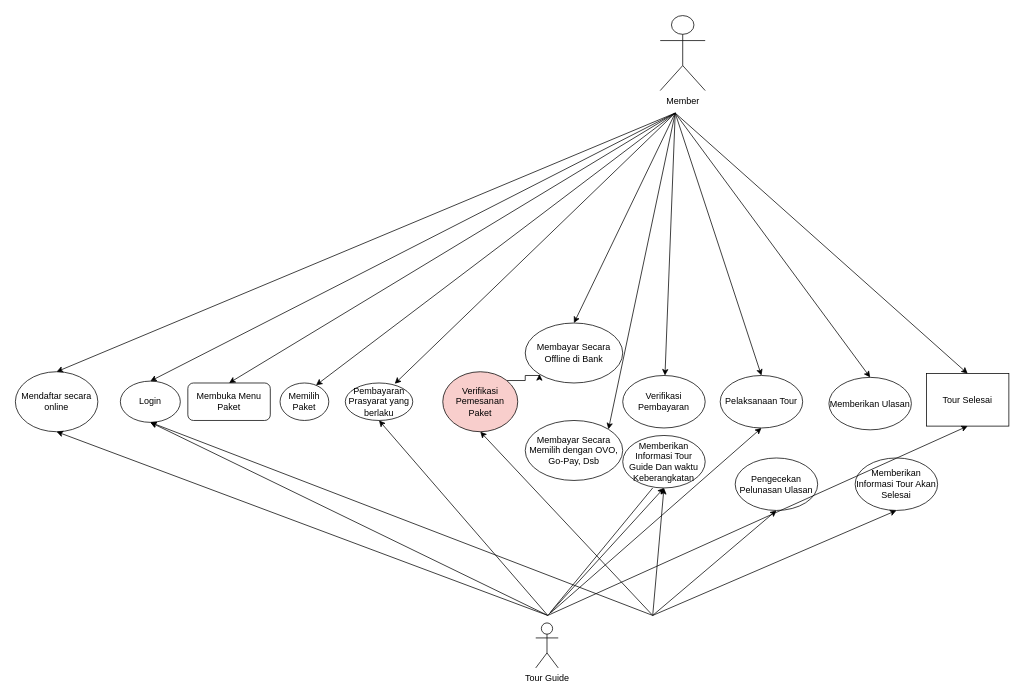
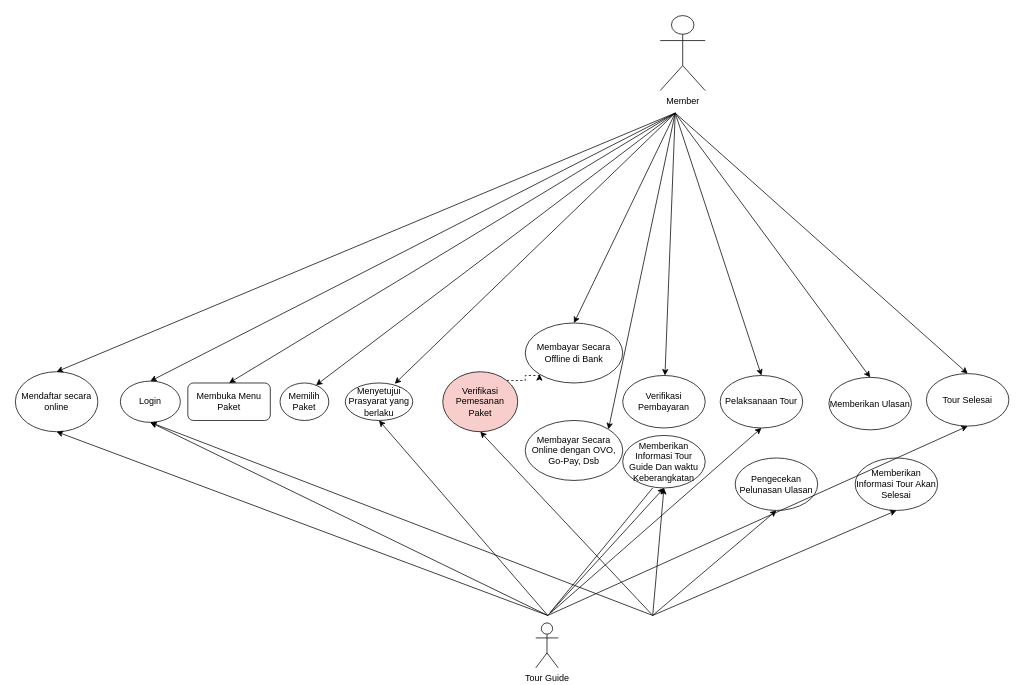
edge "Verifikasi Pemesanan Paket" -> "Membayar Secara Offline di Bank": style solid -> dashed
node "Tour Selesai": shape rectangle -> ellipse
node "Pembayaran Prasyarat yang berlaku": label "Pembayaran Prasyarat yang berlaku" -> "Menyetujui Prasyarat yang berlaku"
node "Membayar Secara Memilih dengan OVO, Go-Pay, Dsb": label "Membayar Secara Memilih dengan OVO, Go-Pay, Dsb" -> "Membayar Secara Online dengan OVO, Go-Pay, Dsb"
